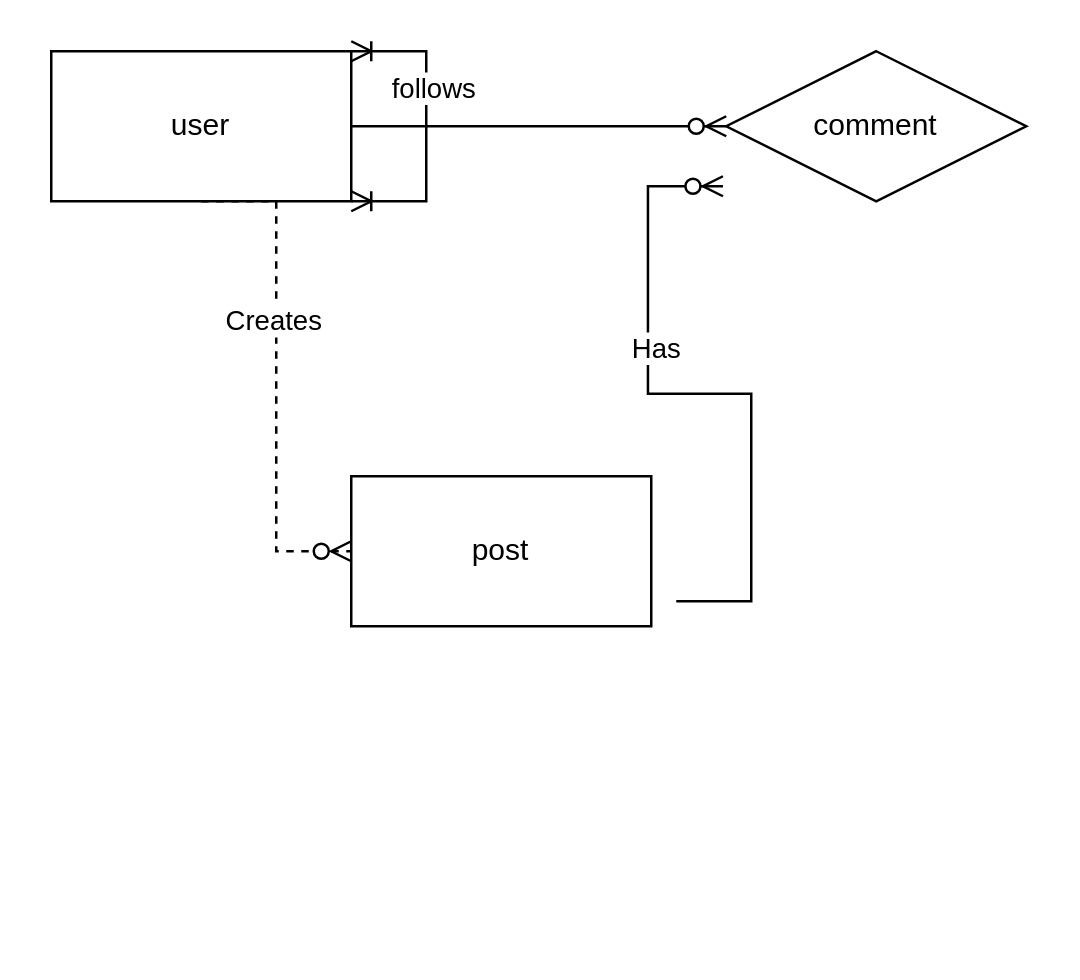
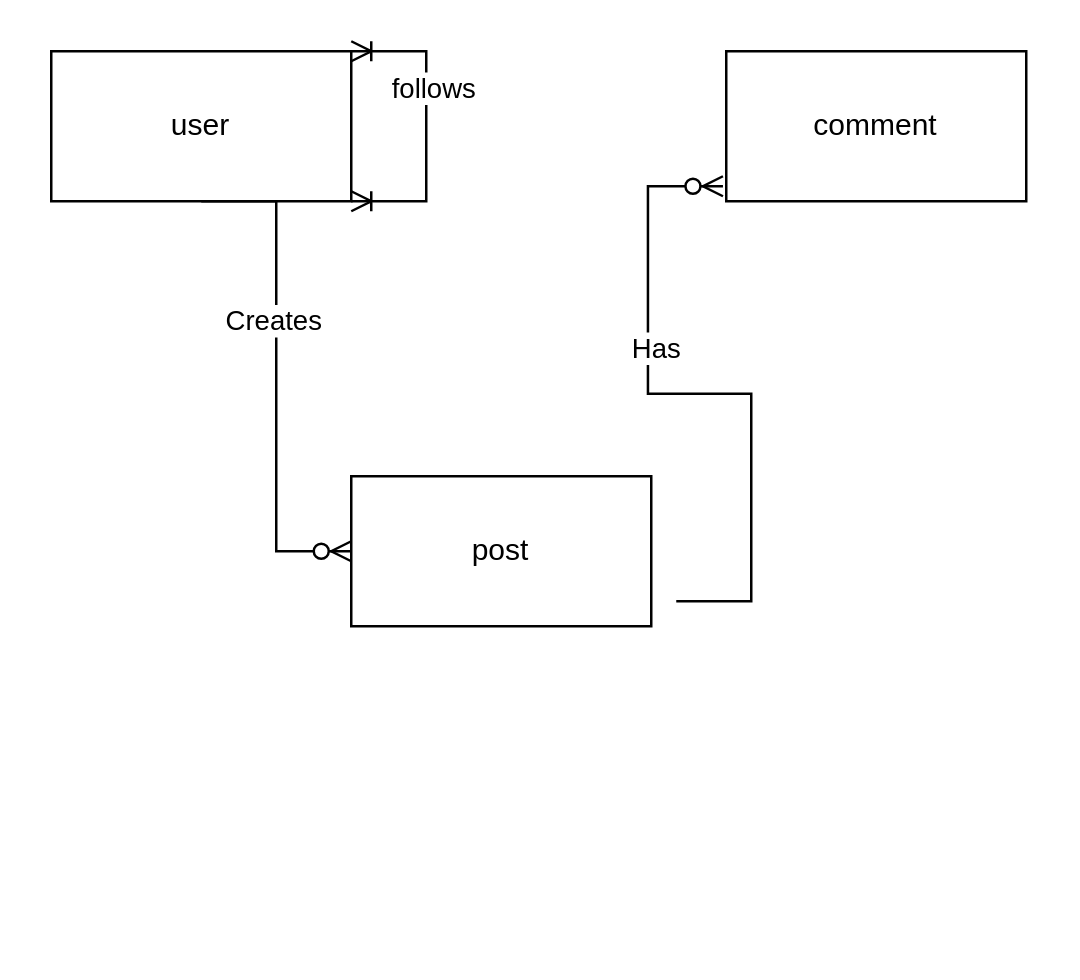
edge "user" -> "comment": removed
node "comment": shape diamond -> rectangle
edge "user" -> "post": style dashed -> solid
